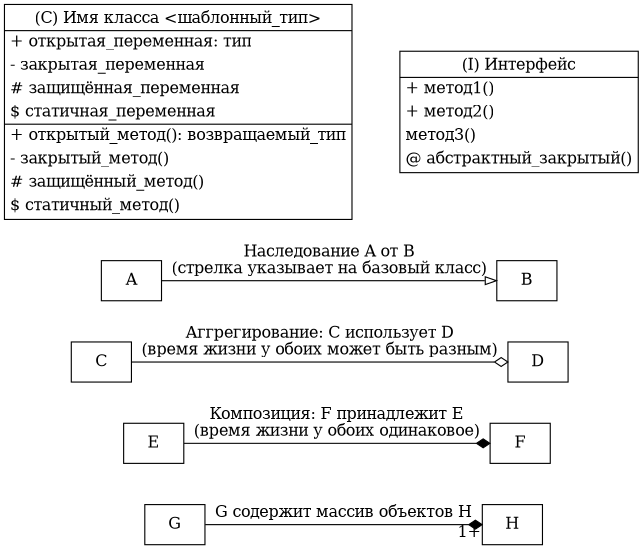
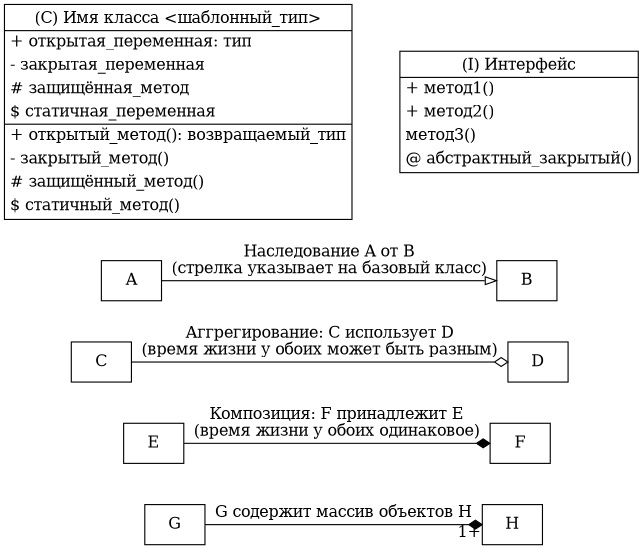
node "(C) Имя класса <шаблонный_тип>": text "# защищённая_переменная" -> "# защищённая_метод"
